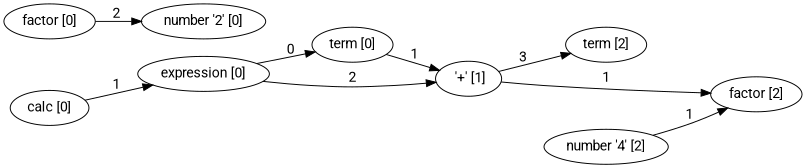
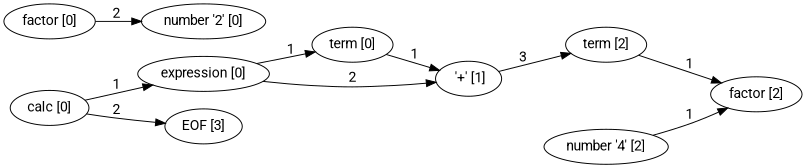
edge "expression [0]" -> "term [0]": label "0" -> "1"
edge "'+' [1]" -> "factor [2]": now "term [2]" -> "factor [2]"
node "EOF [3]": added
